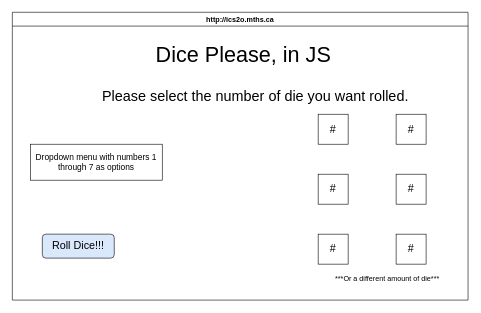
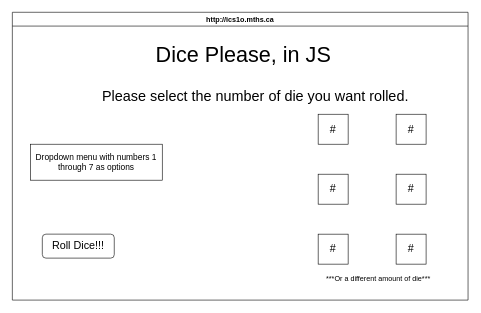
node "http://ics2o.mths.ca": label "http://ics2o.mths.ca" -> "http://ics1o.mths.ca"
node "Roll Dice!!!": fillcolor #dae8fc -> #ffffff
node "***Or a different amount of die***": moved (387, 279) -> (378, 279)
